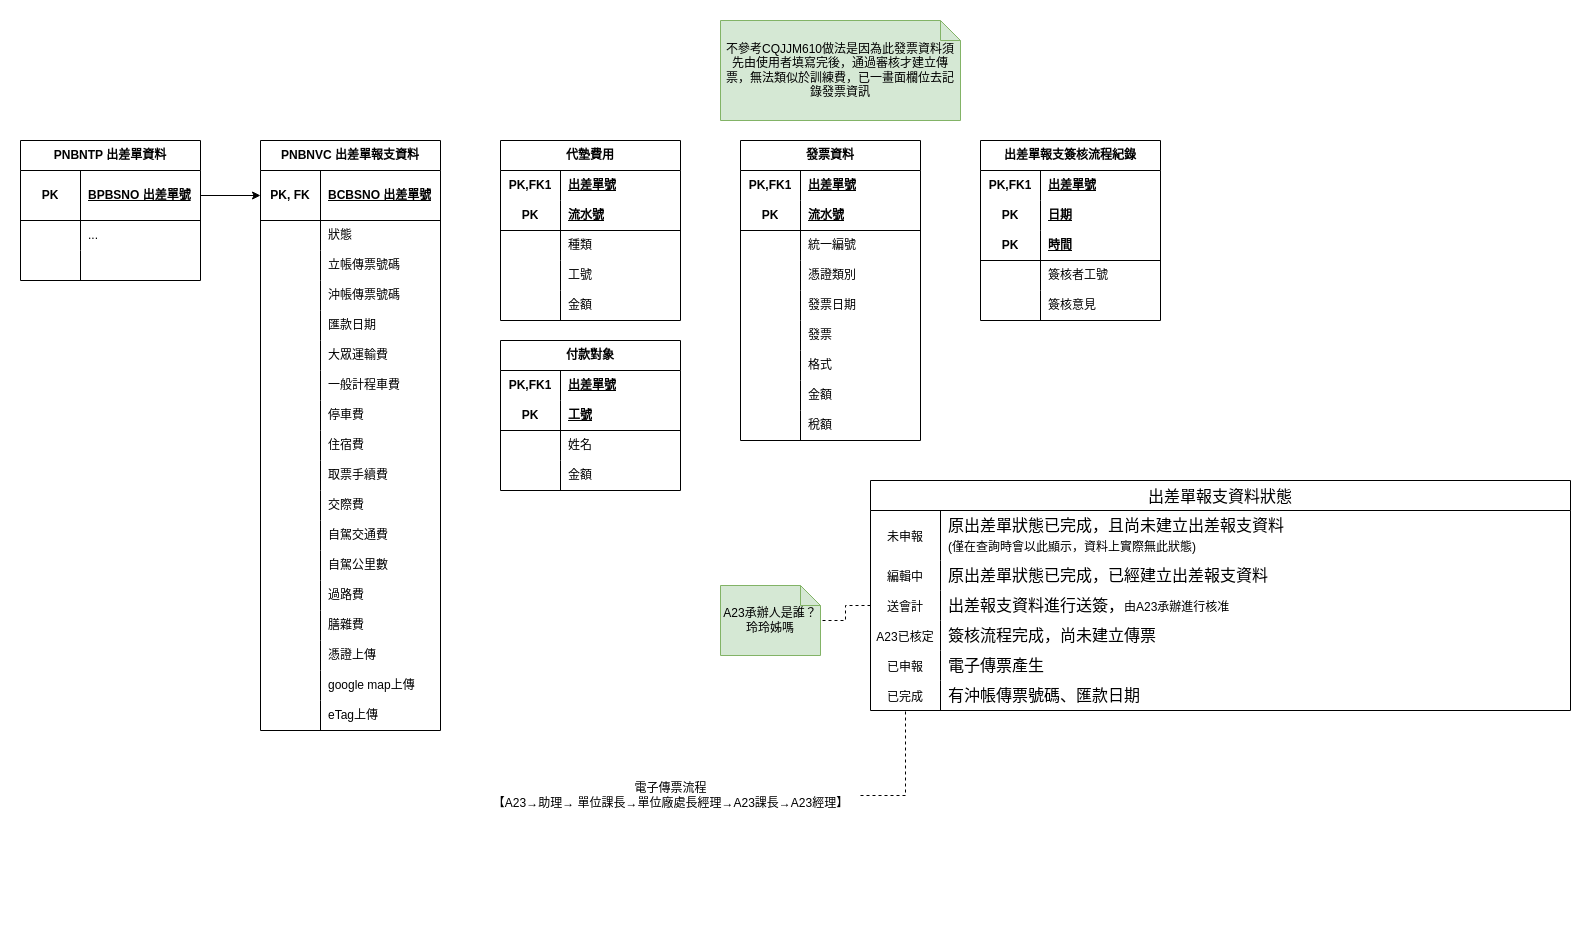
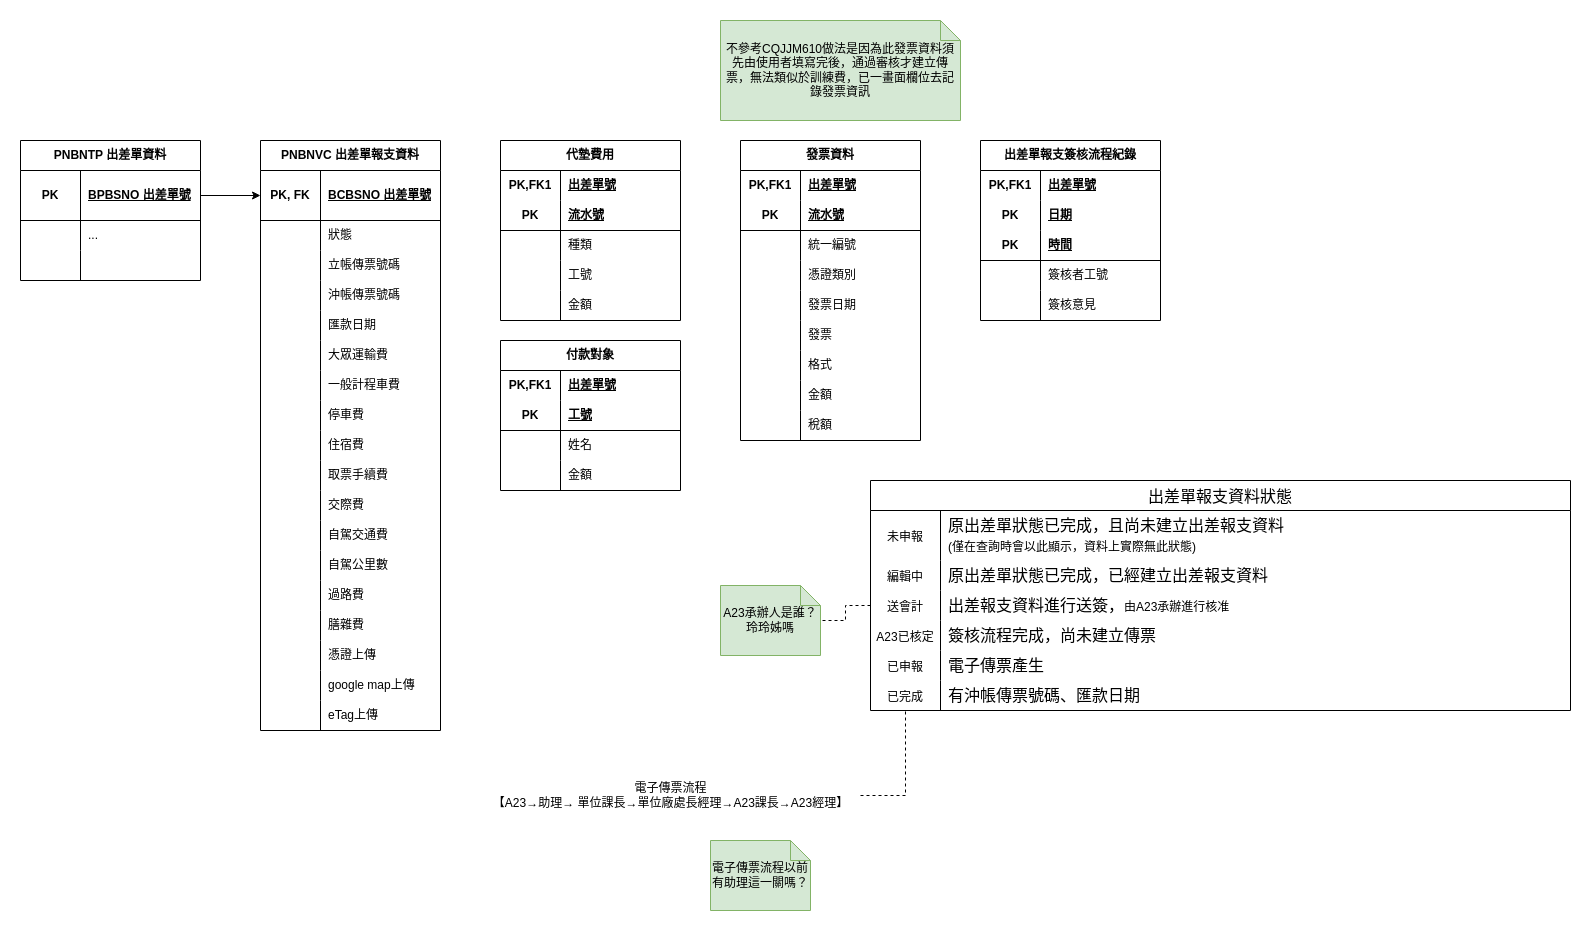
node "電子傳票流程以前有助理這一關嗎？": added
